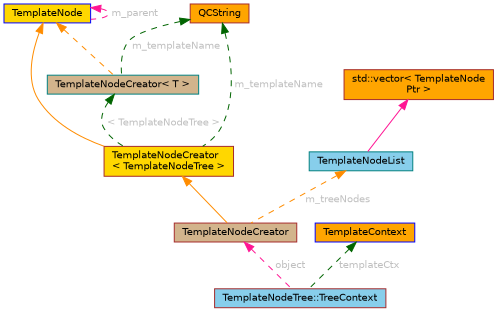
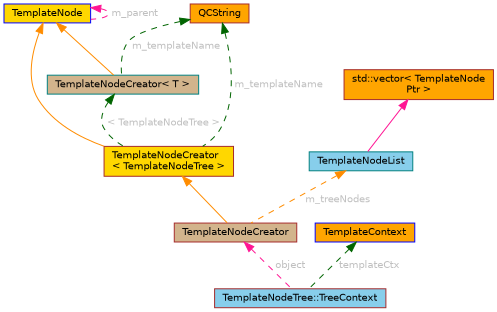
edge "TemplateNodeCreator< T >" -> "TemplateNode": style dashed -> solid
